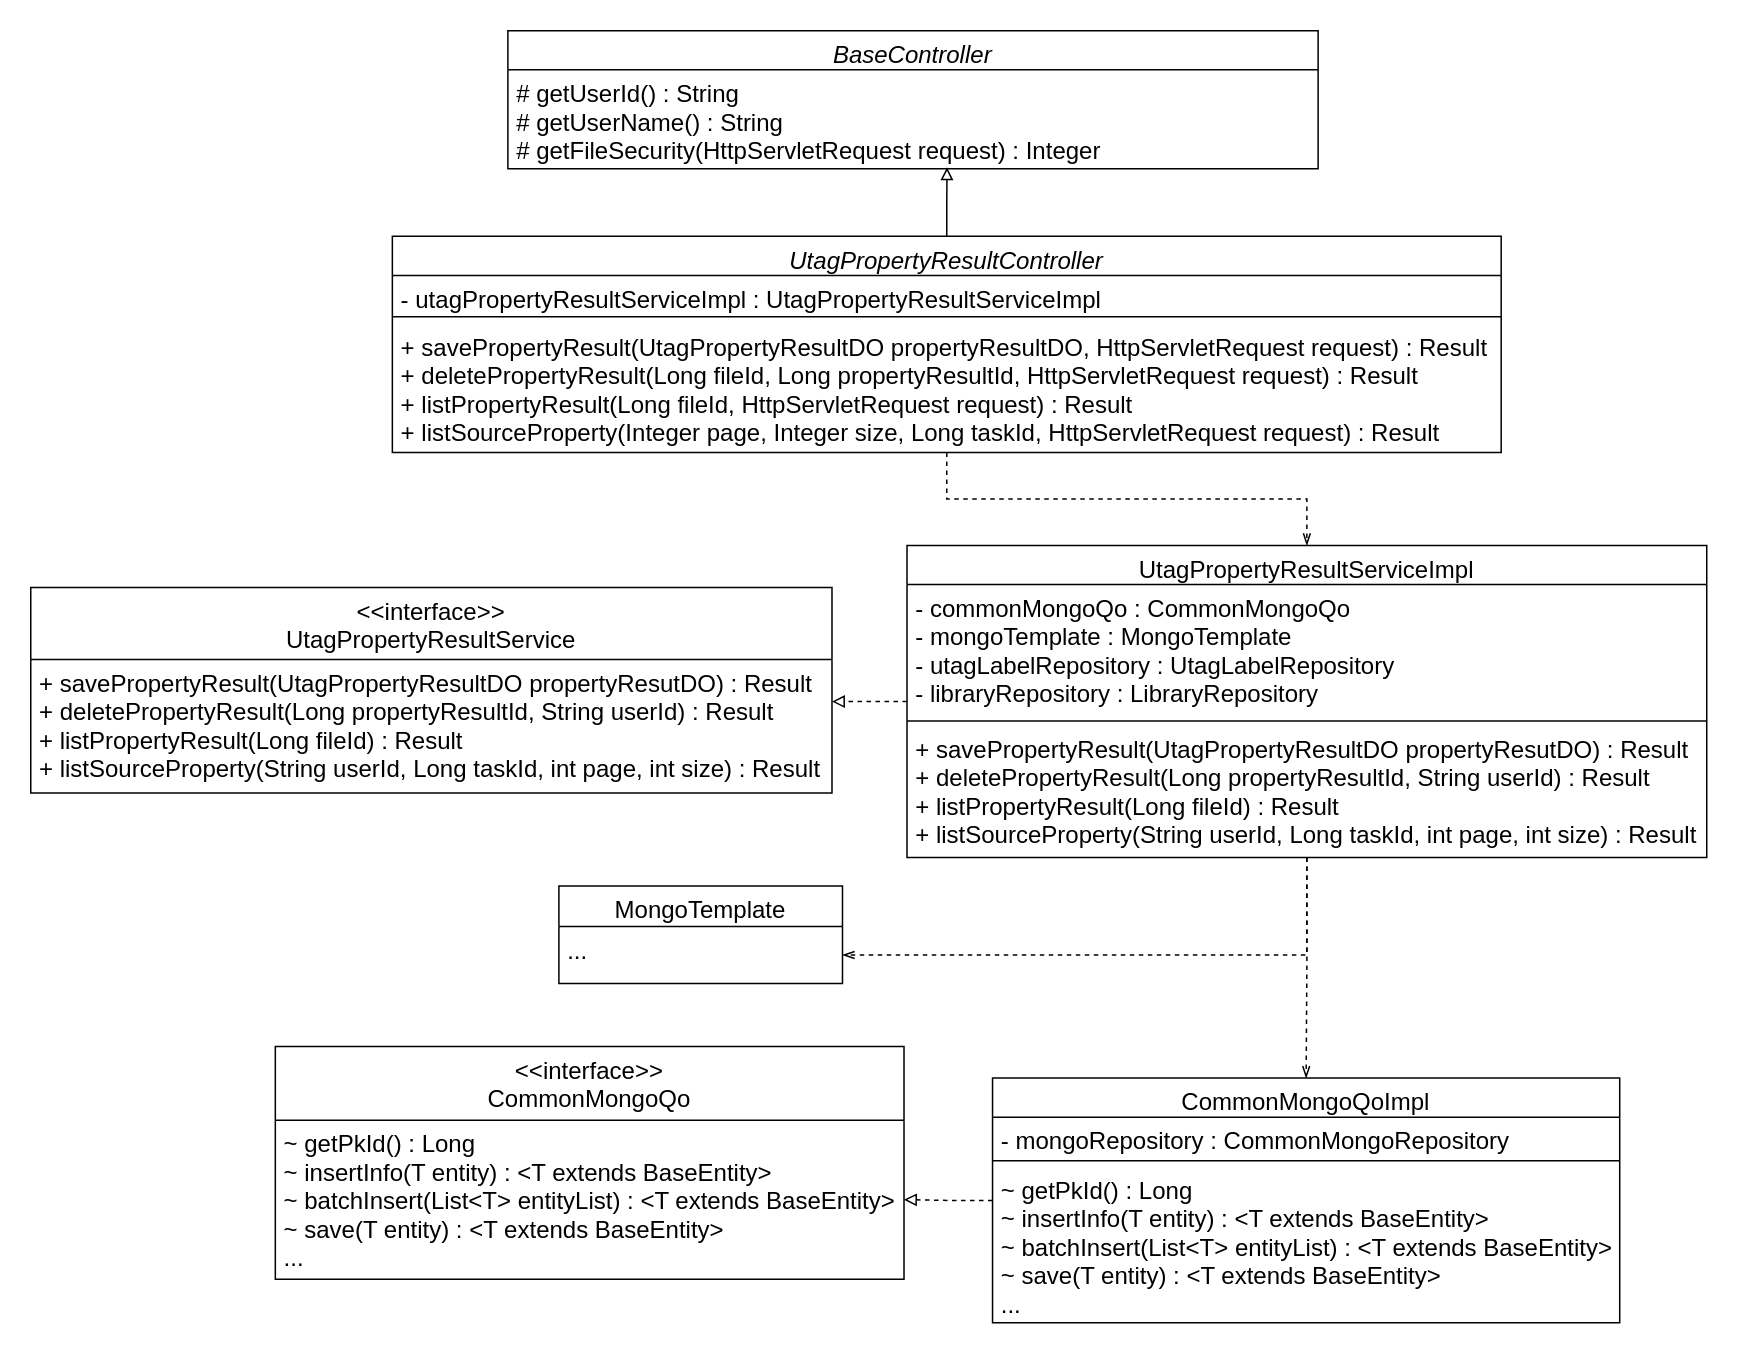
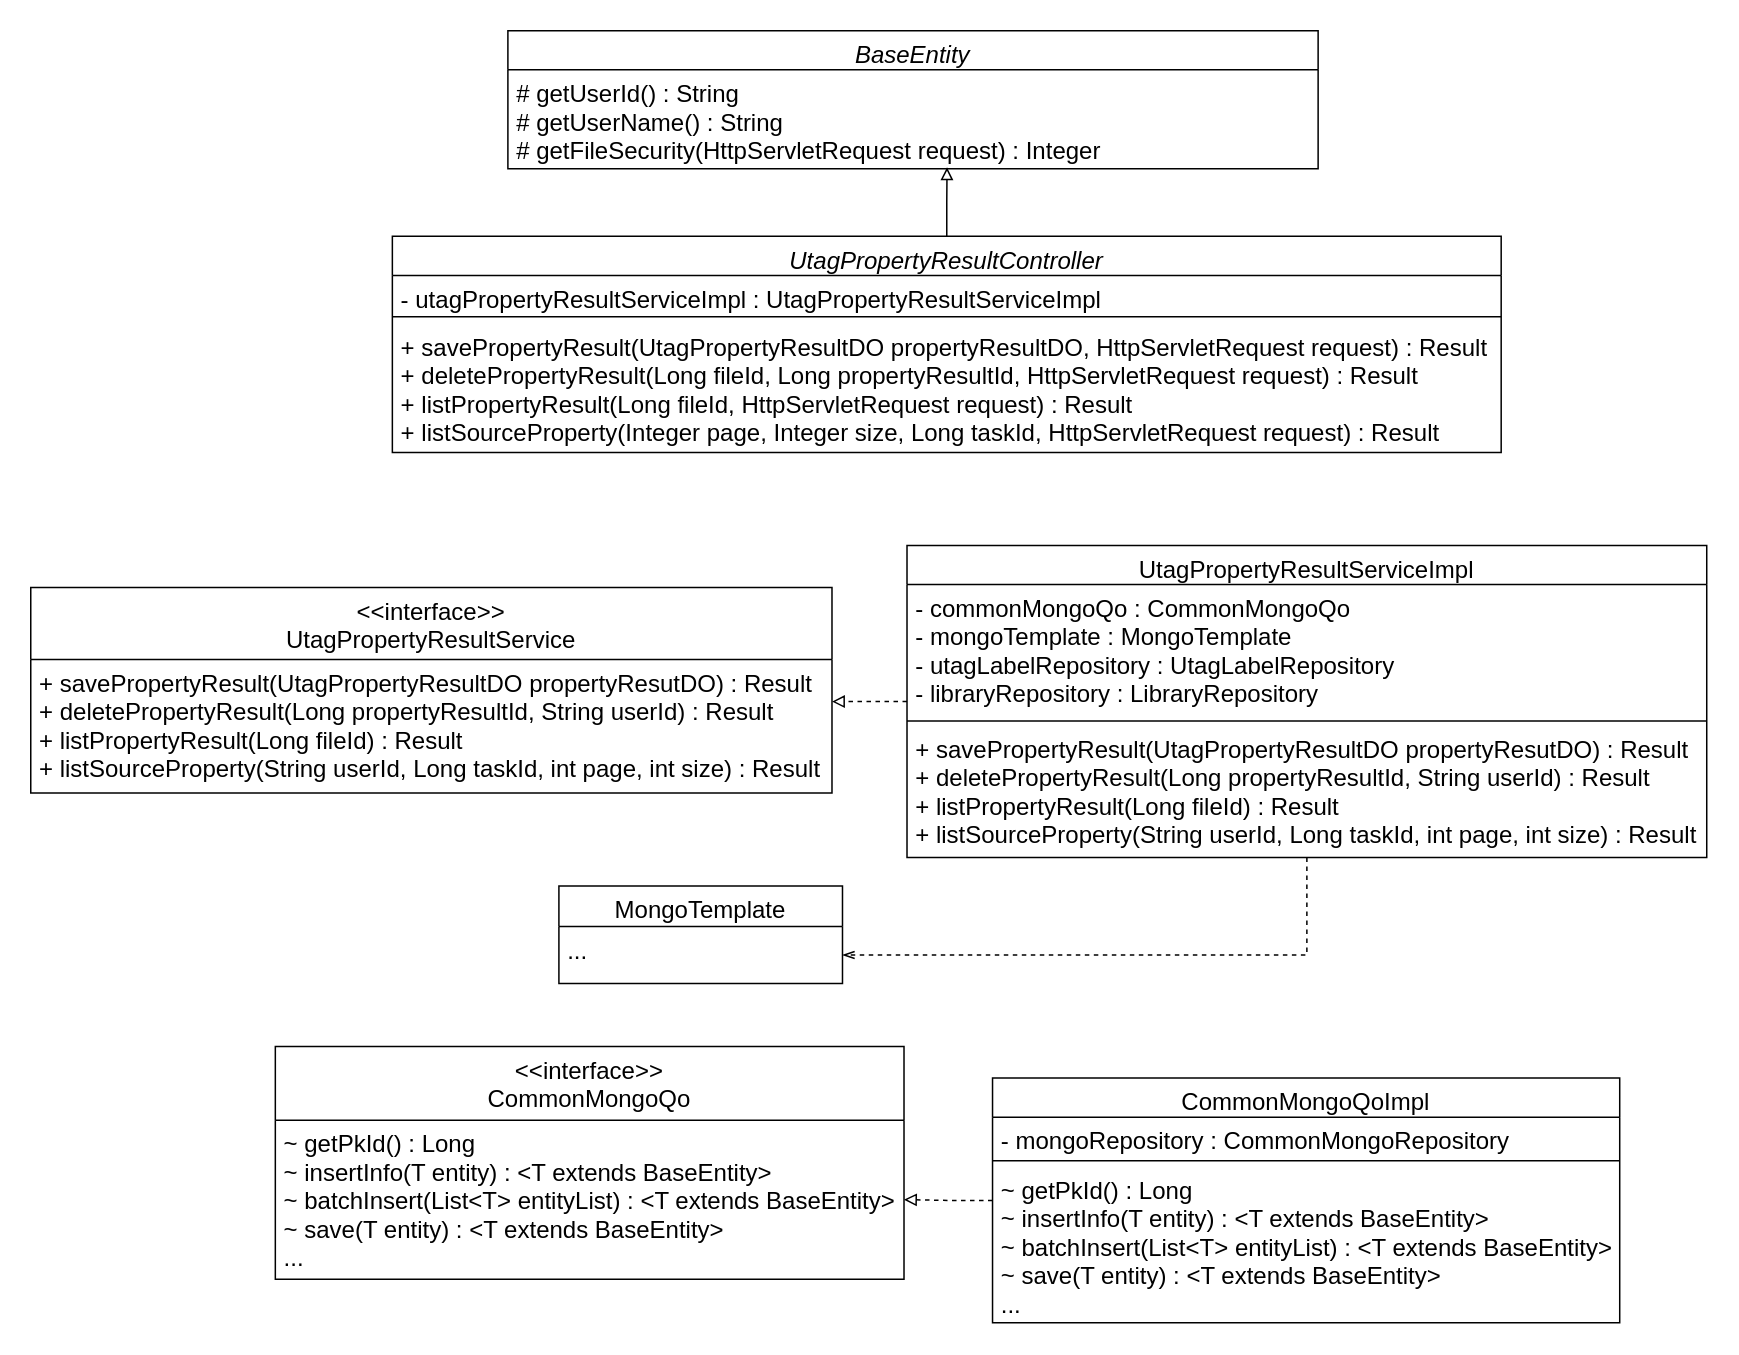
node "BaseController": label "BaseController" -> "BaseEntity"
edge "UtagPropertyResultController" -> "UtagPropertyResultServiceImpl": removed
edge "UtagPropertyResultServiceImpl" -> "CommonMongoQoImpl": removed
